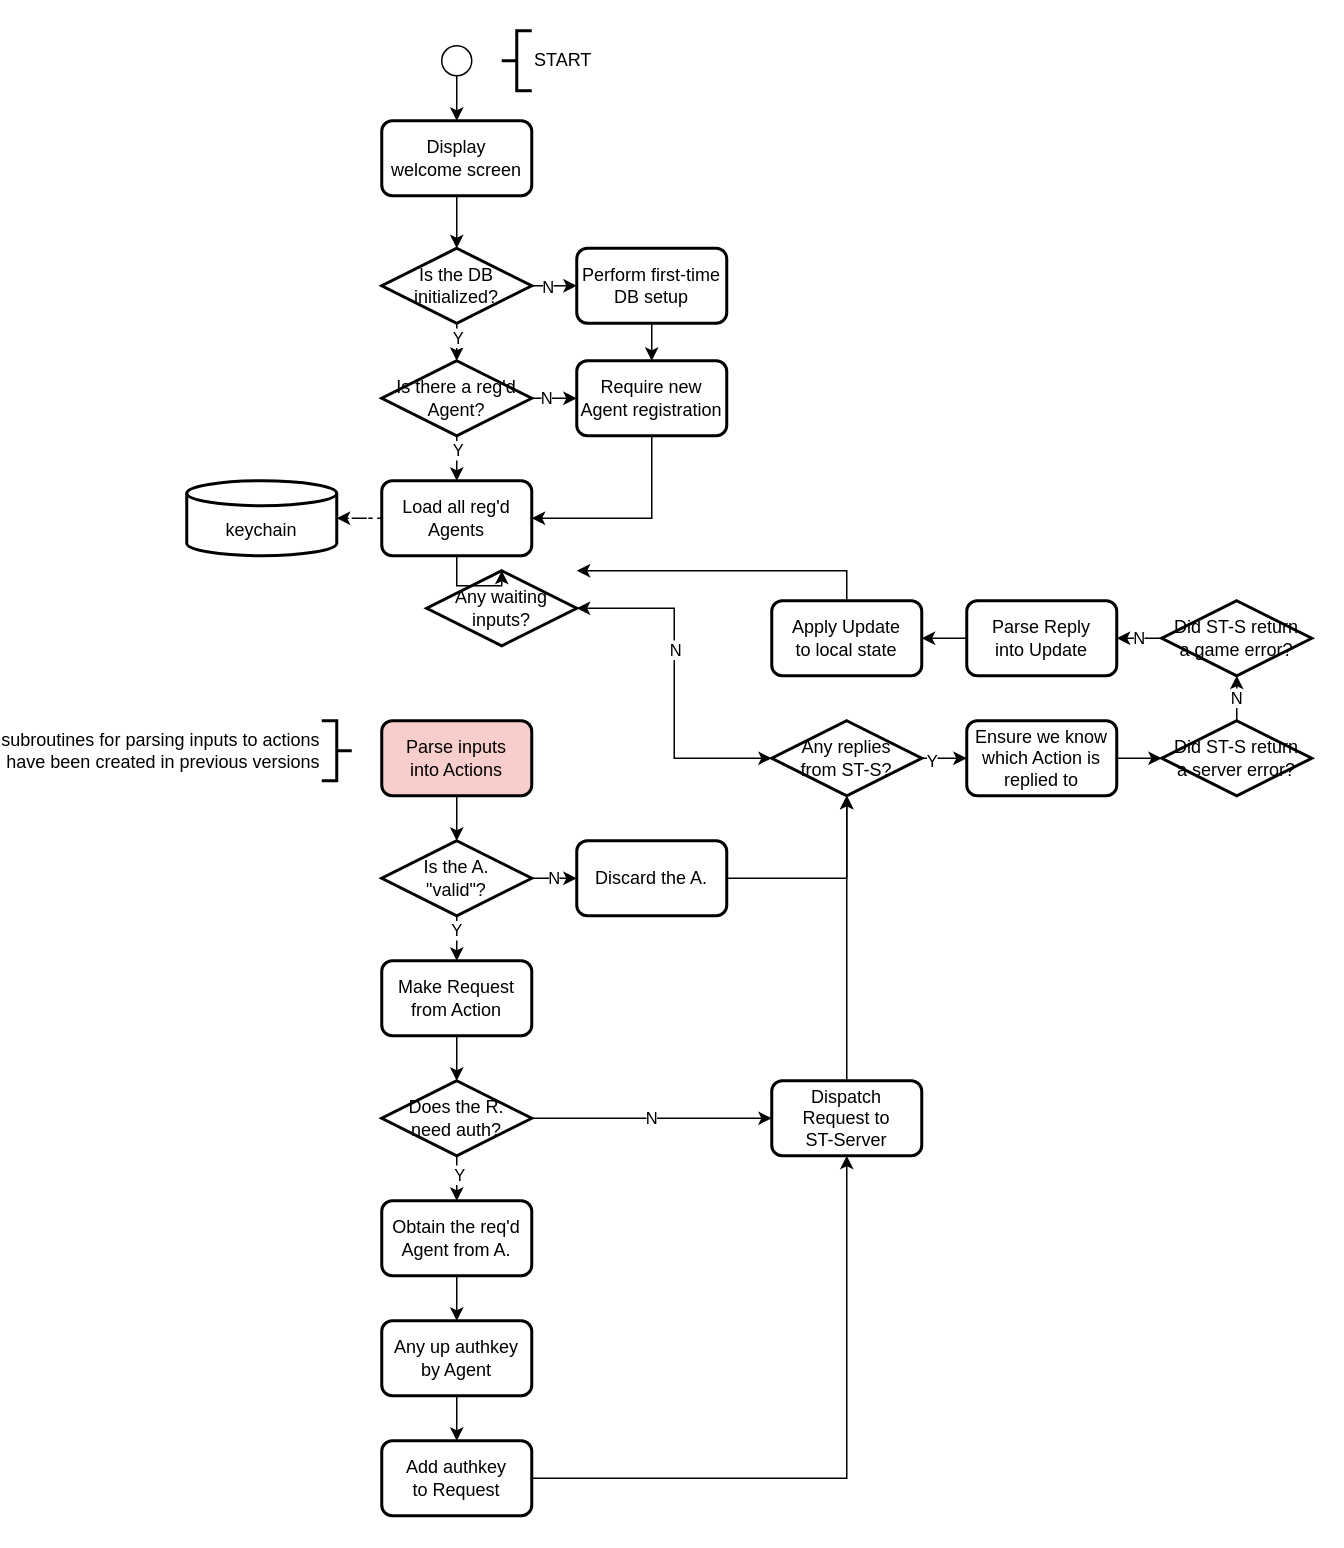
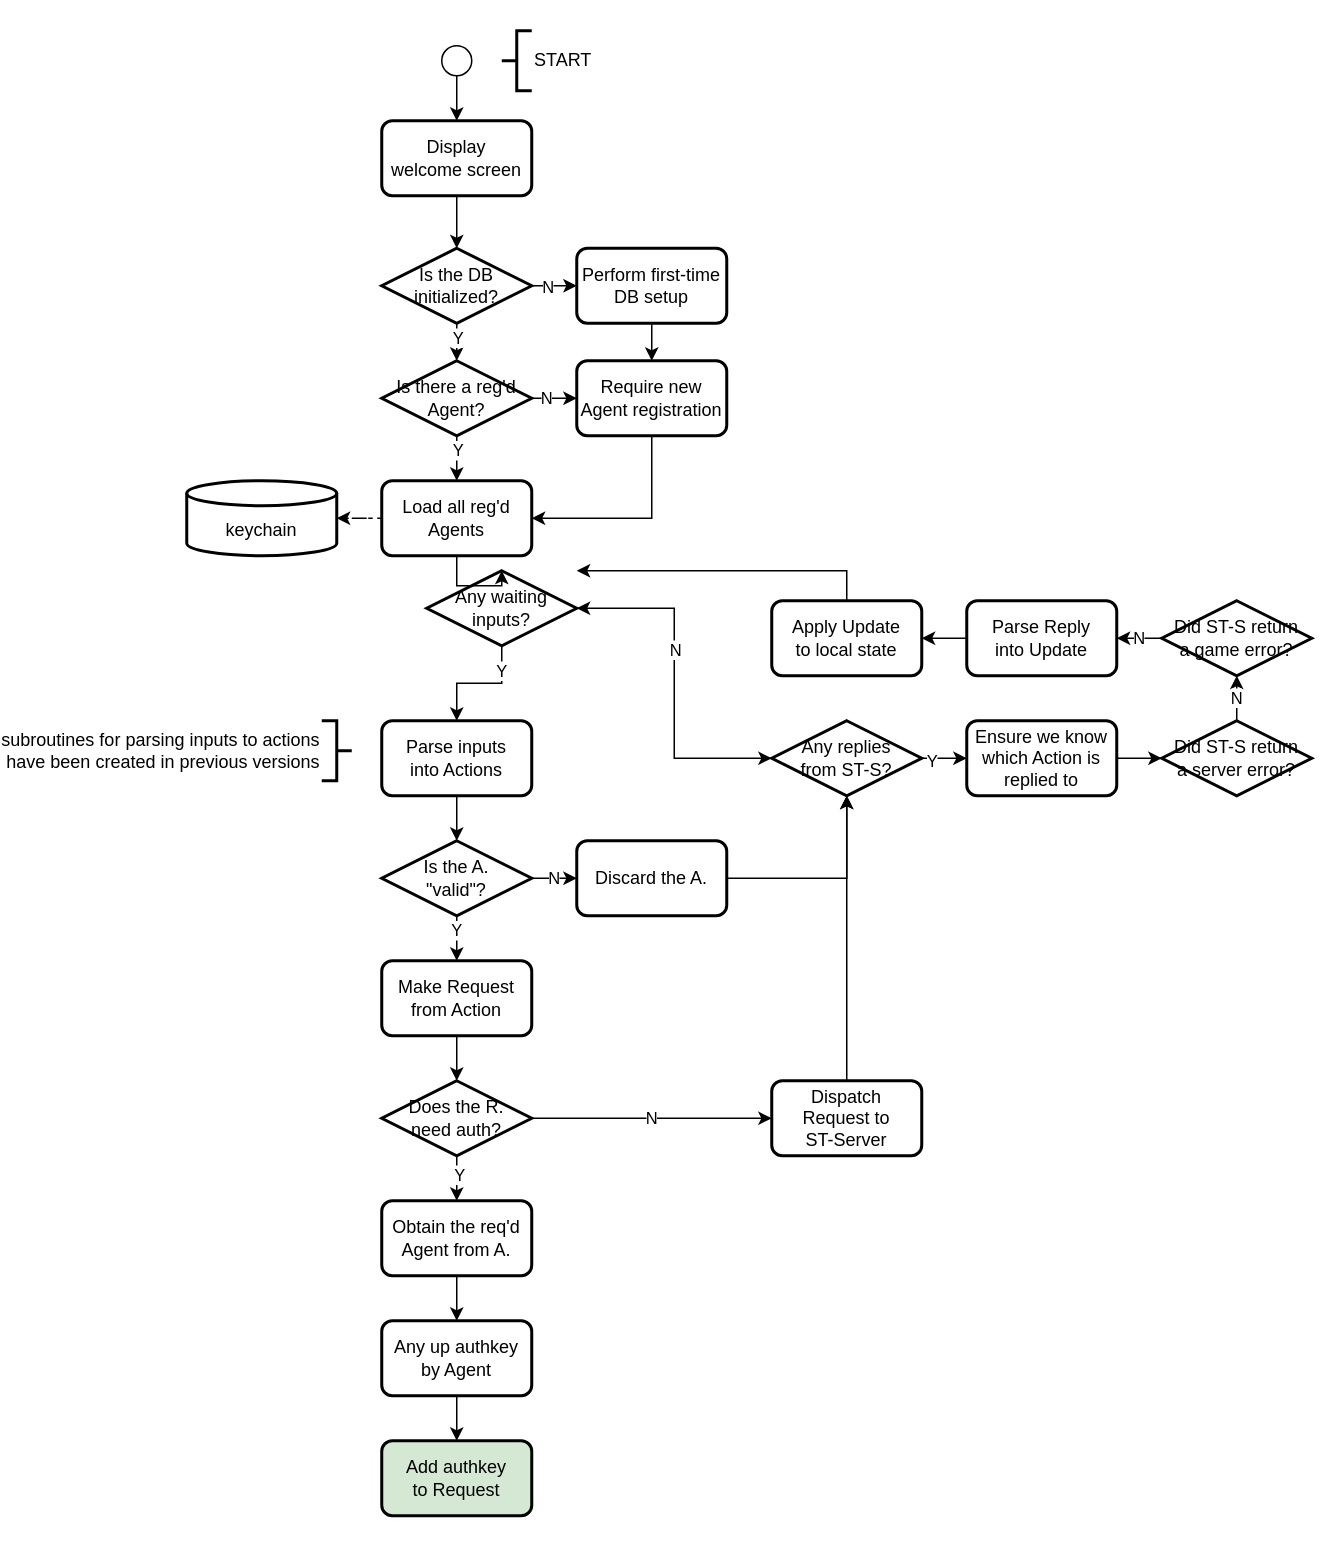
edge "Any waiting inputs?" -> "Parse inputs into Actions": added, label "Y"
node "Parse inputs into Actions": fillcolor #f8cecc -> #ffffff
node "Add authkey to Request": fillcolor #ffffff -> #d5e8d4
edge "Add authkey to Request" -> "Dispatch Request to ST-Server": removed
